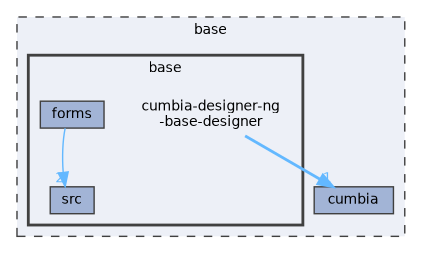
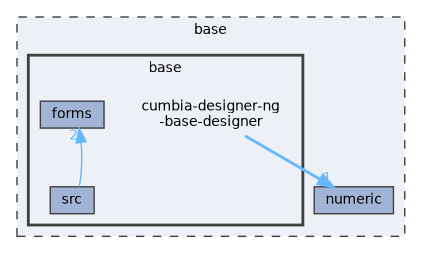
edge "forms" -> "src": reversed
node "cumbia": label "cumbia" -> "numeric"
